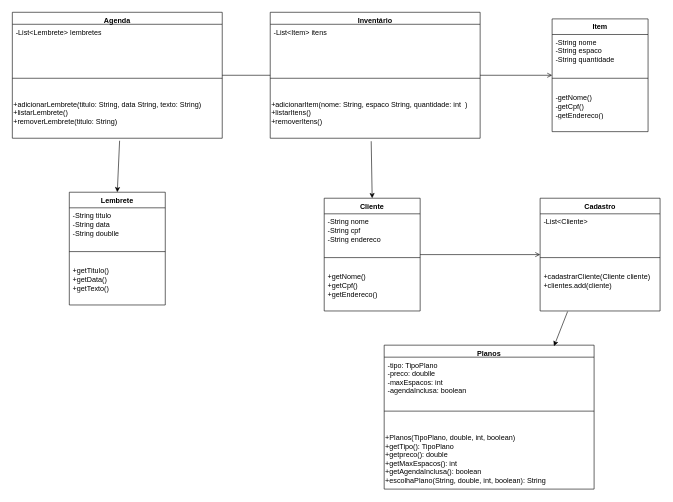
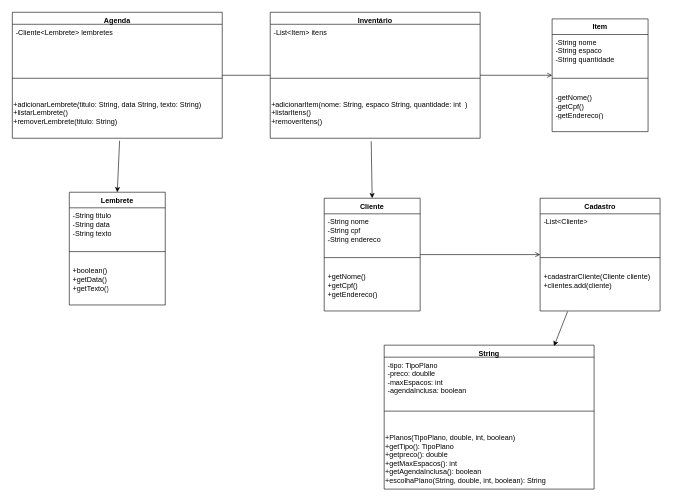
node "-List<Lembrete> lembretes": label "-List<Lembrete> lembretes" -> "-Cliente<Lembrete> lembretes"
node "-String titulo -String data -String doublle": label "-String titulo -String data -String doublle" -> "-String titulo -String data -String texto"
node "+getTitulo() +getData() +getTexto()": label "+getTitulo() +getData() +getTexto()" -> "+boolean() +getData() +getTexto()"
node "Planos": label "Planos" -> "String"
